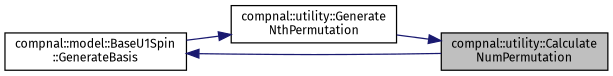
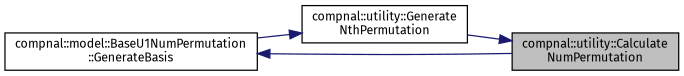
node "compnal::model::BaseU1Spin ::GenerateBasis": label "compnal::model::BaseU1Spin ::GenerateBasis" -> "compnal::model::BaseU1NumPermutation ::GenerateBasis"
